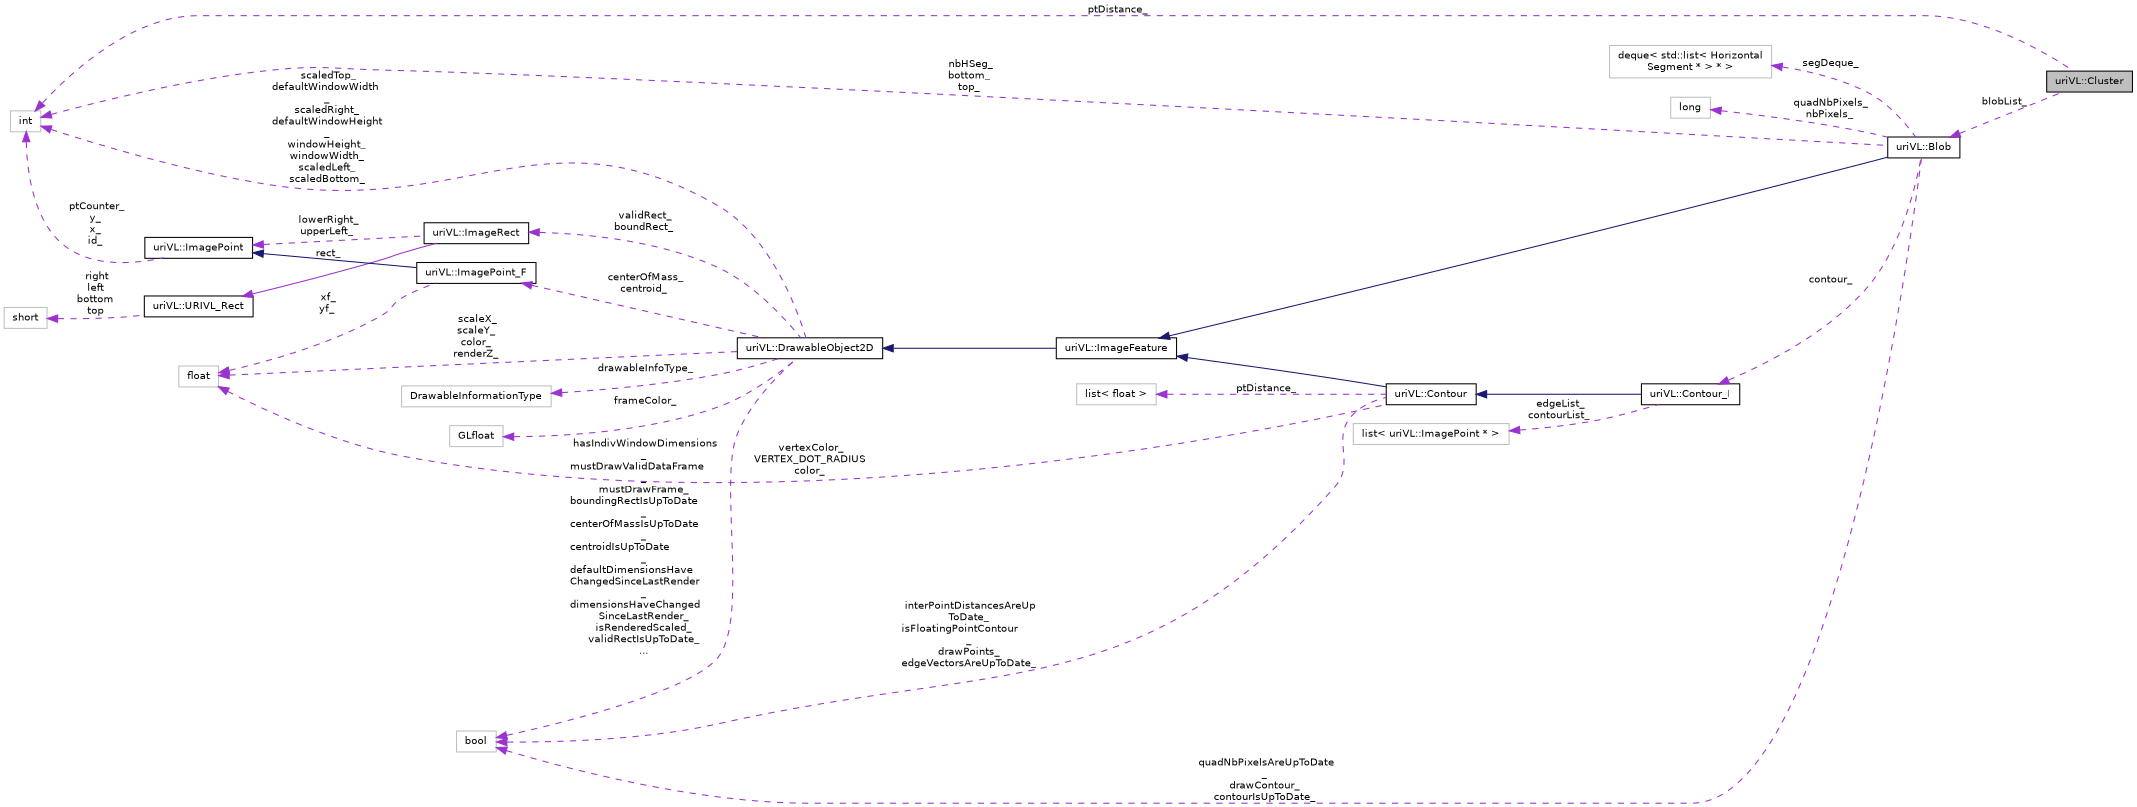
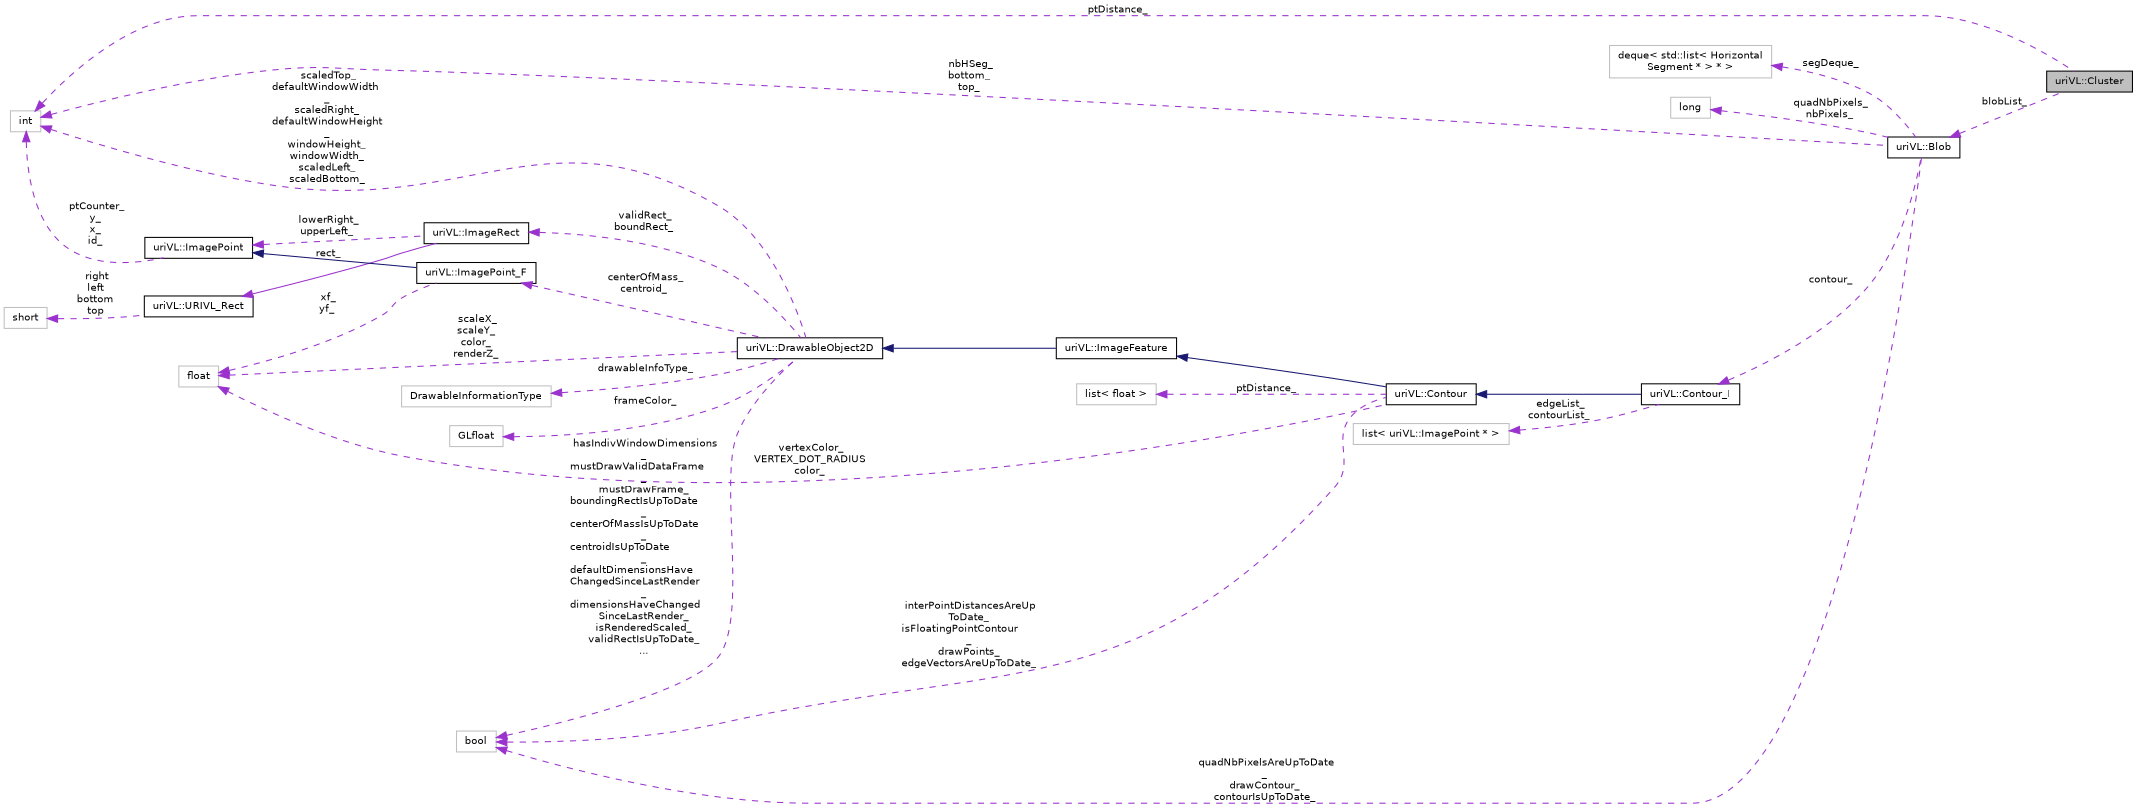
edge "uriVL::Blob" -> "uriVL::ImageFeature": removed
